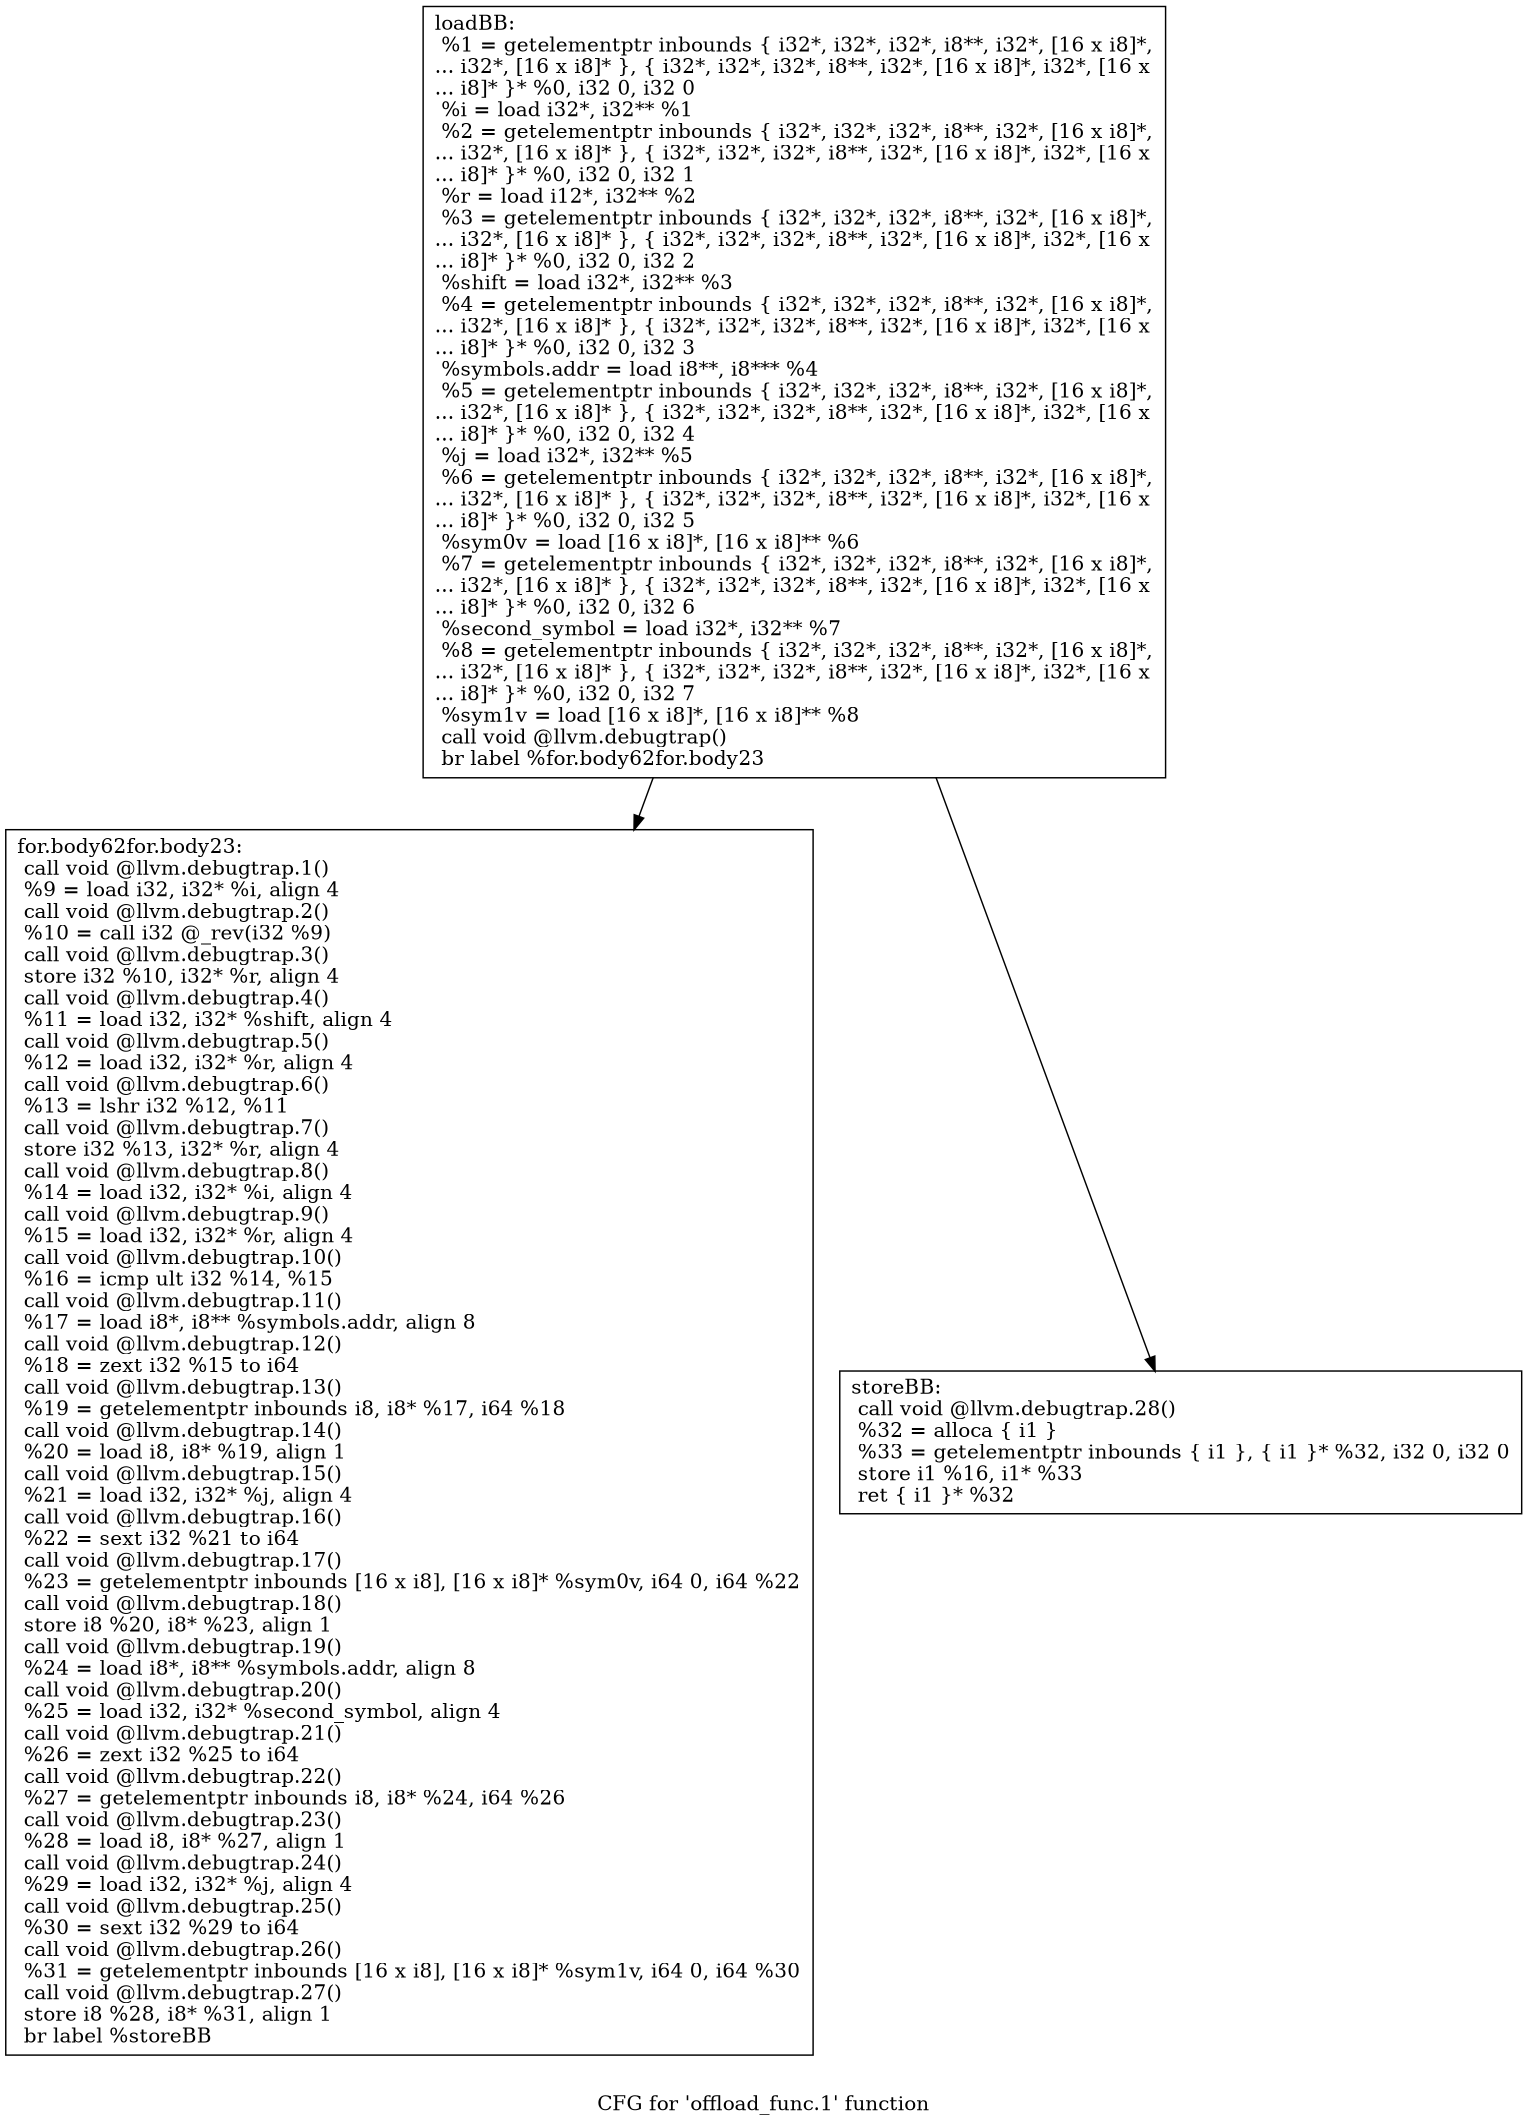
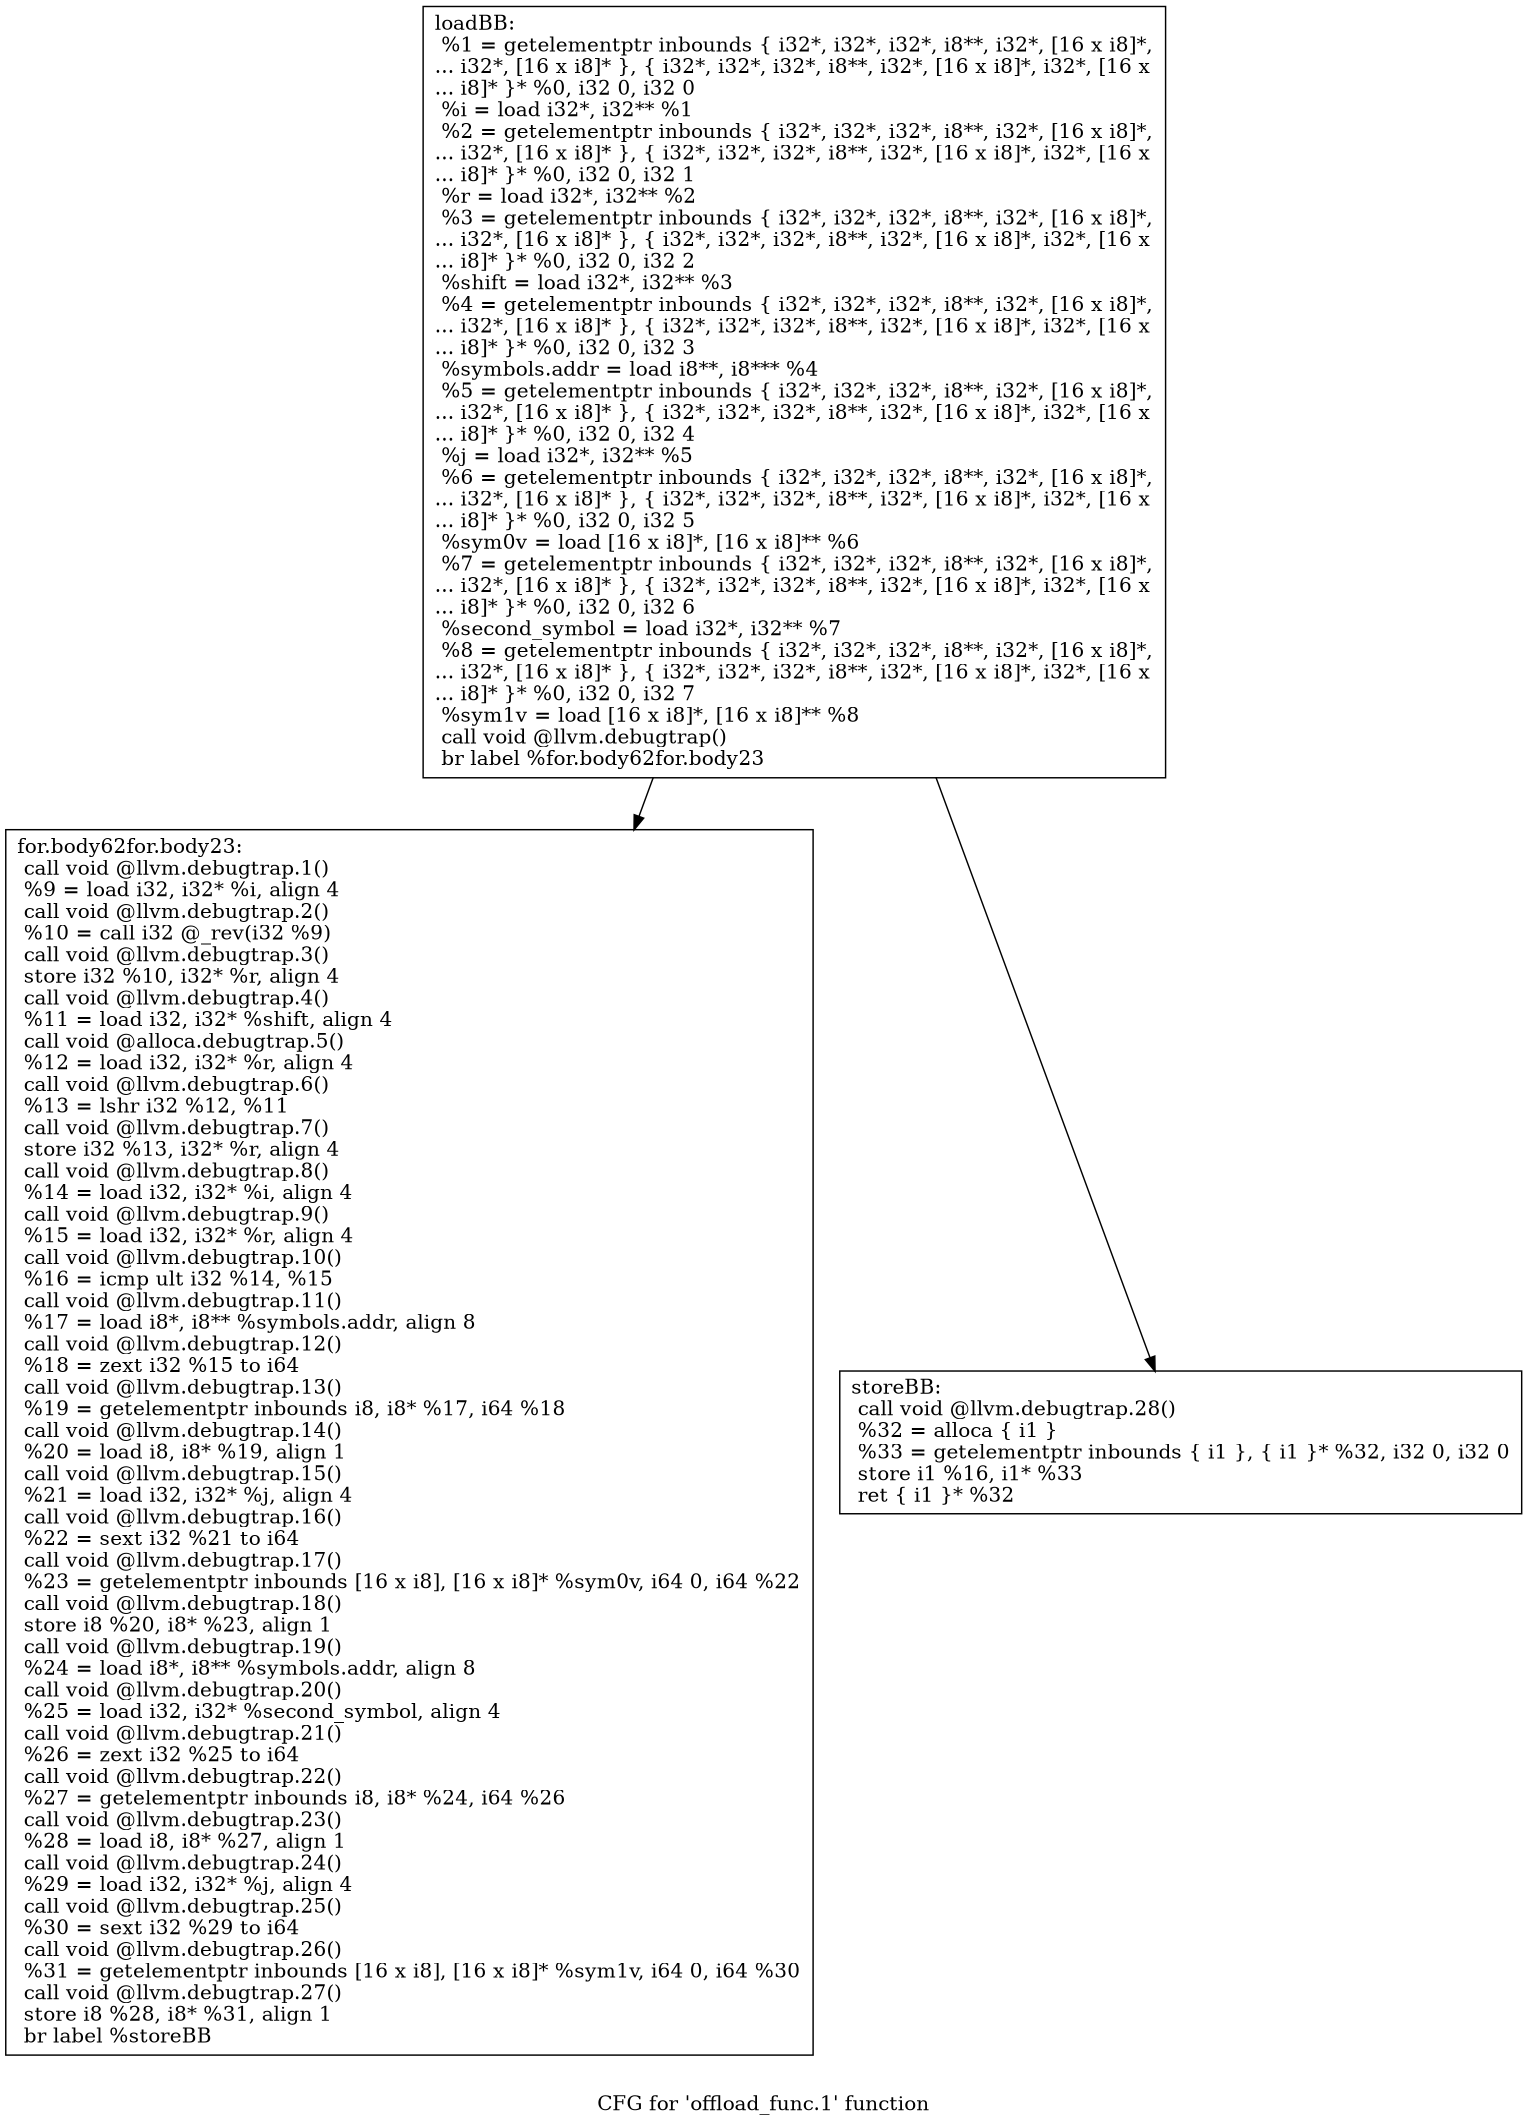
node "loadBB:": text "%r = load i12*, i32** %2" -> "%r = load i32*, i32** %2"
node "for.body62for.body23:": text "call void @llvm.debugtrap.5()" -> "call void @alloca.debugtrap.5()"
